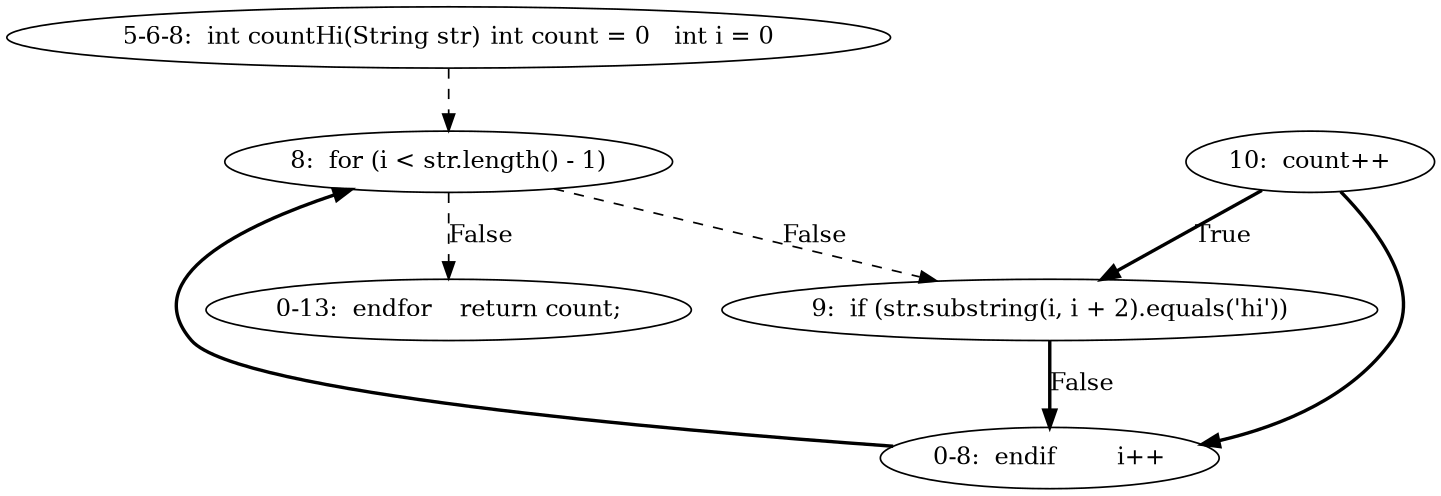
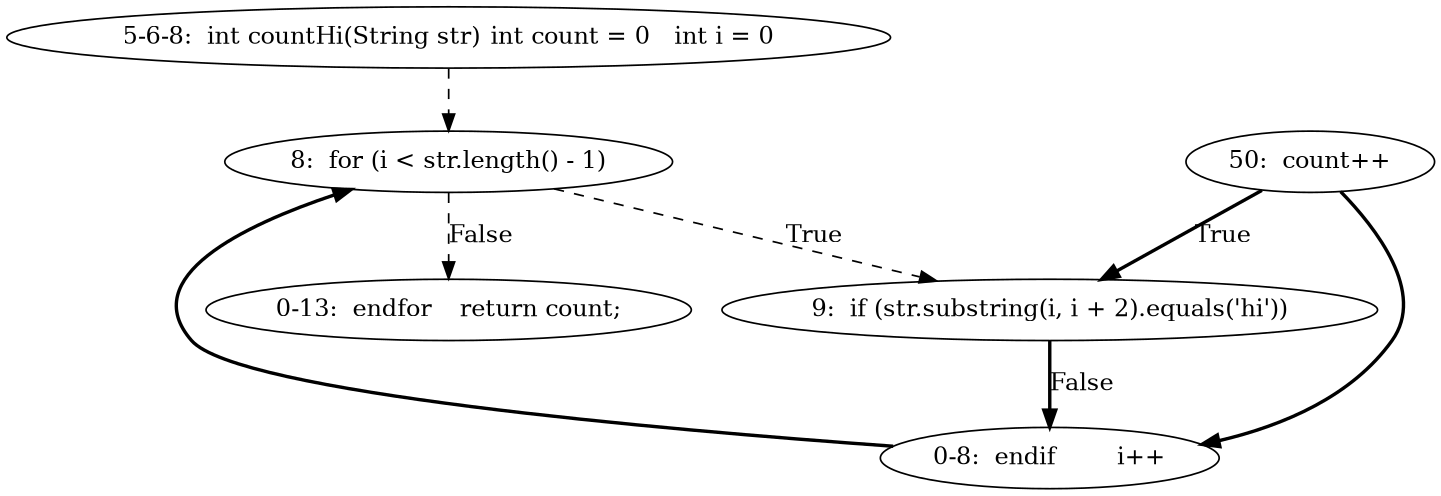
node "10:  count++": label "10:  count++" -> "50:  count++"
edge "8:  for (i < str.length() - 1)" -> "9:  if (str.substring(i, i + 2).equals('hi'))": label "False" -> "True"
